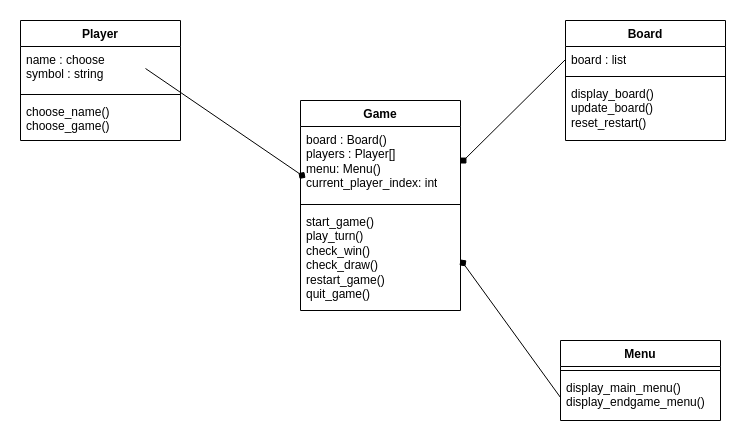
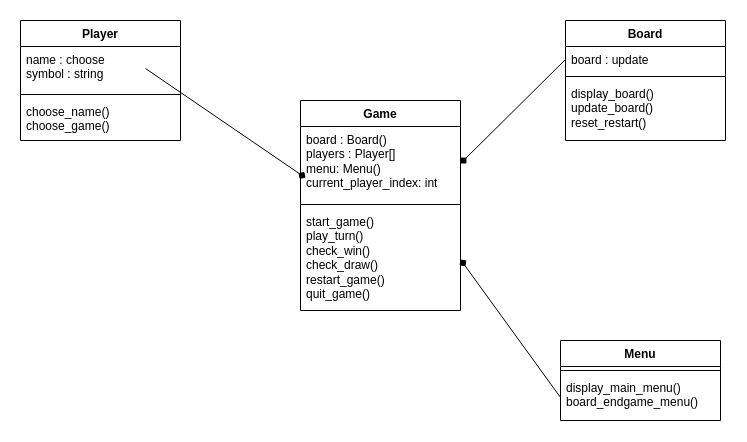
node "board : list": label "board : list" -> "board : update"
node "display_main_menu() display_endgame_menu()": label "display_main_menu() display_endgame_menu()" -> "display_main_menu() board_endgame_menu()"
